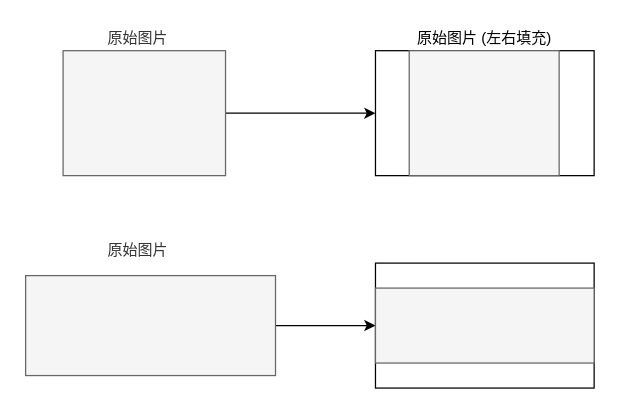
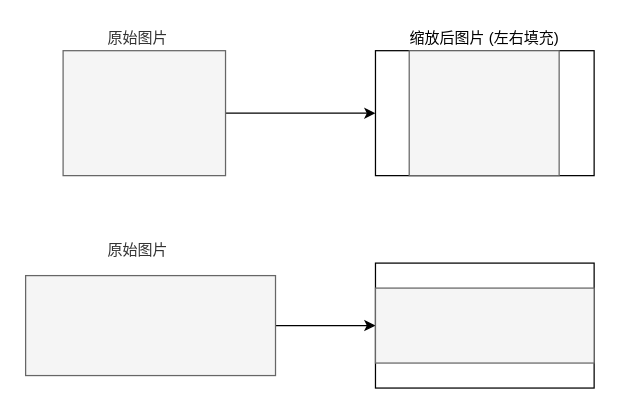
node "原始图片 (左右填充)": label "原始图片 (左右填充)" -> "缩放后图片 (左右填充)"
